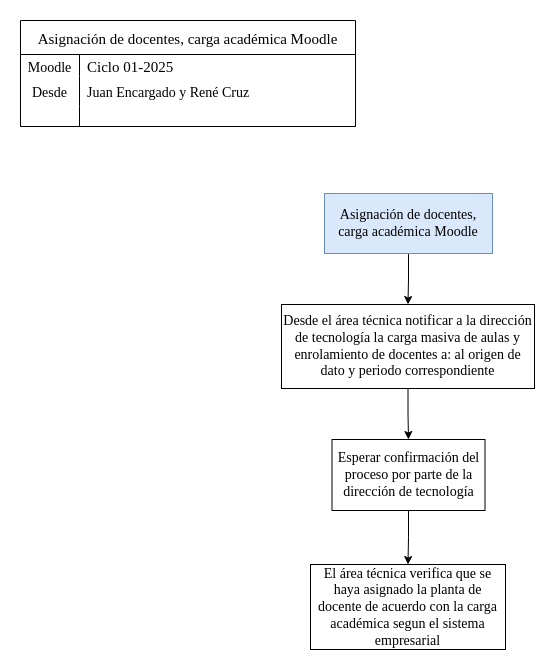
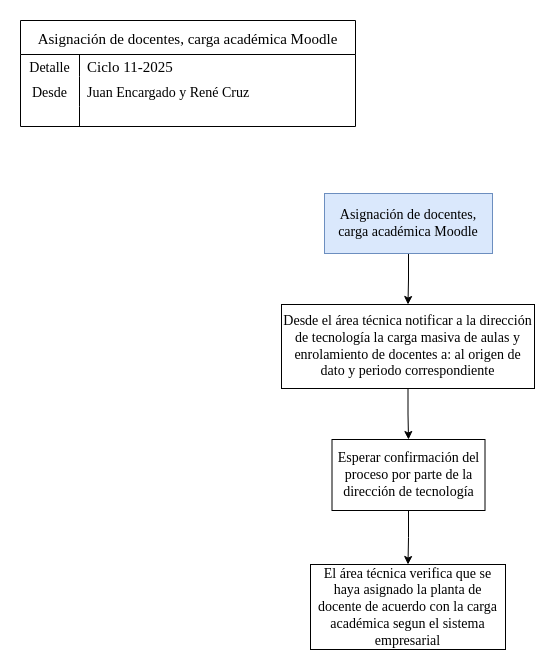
node "Moodle": label "Moodle" -> "Detalle"
node "Ciclo 01-2025": label "Ciclo 01-2025" -> "Ciclo 11-2025"
